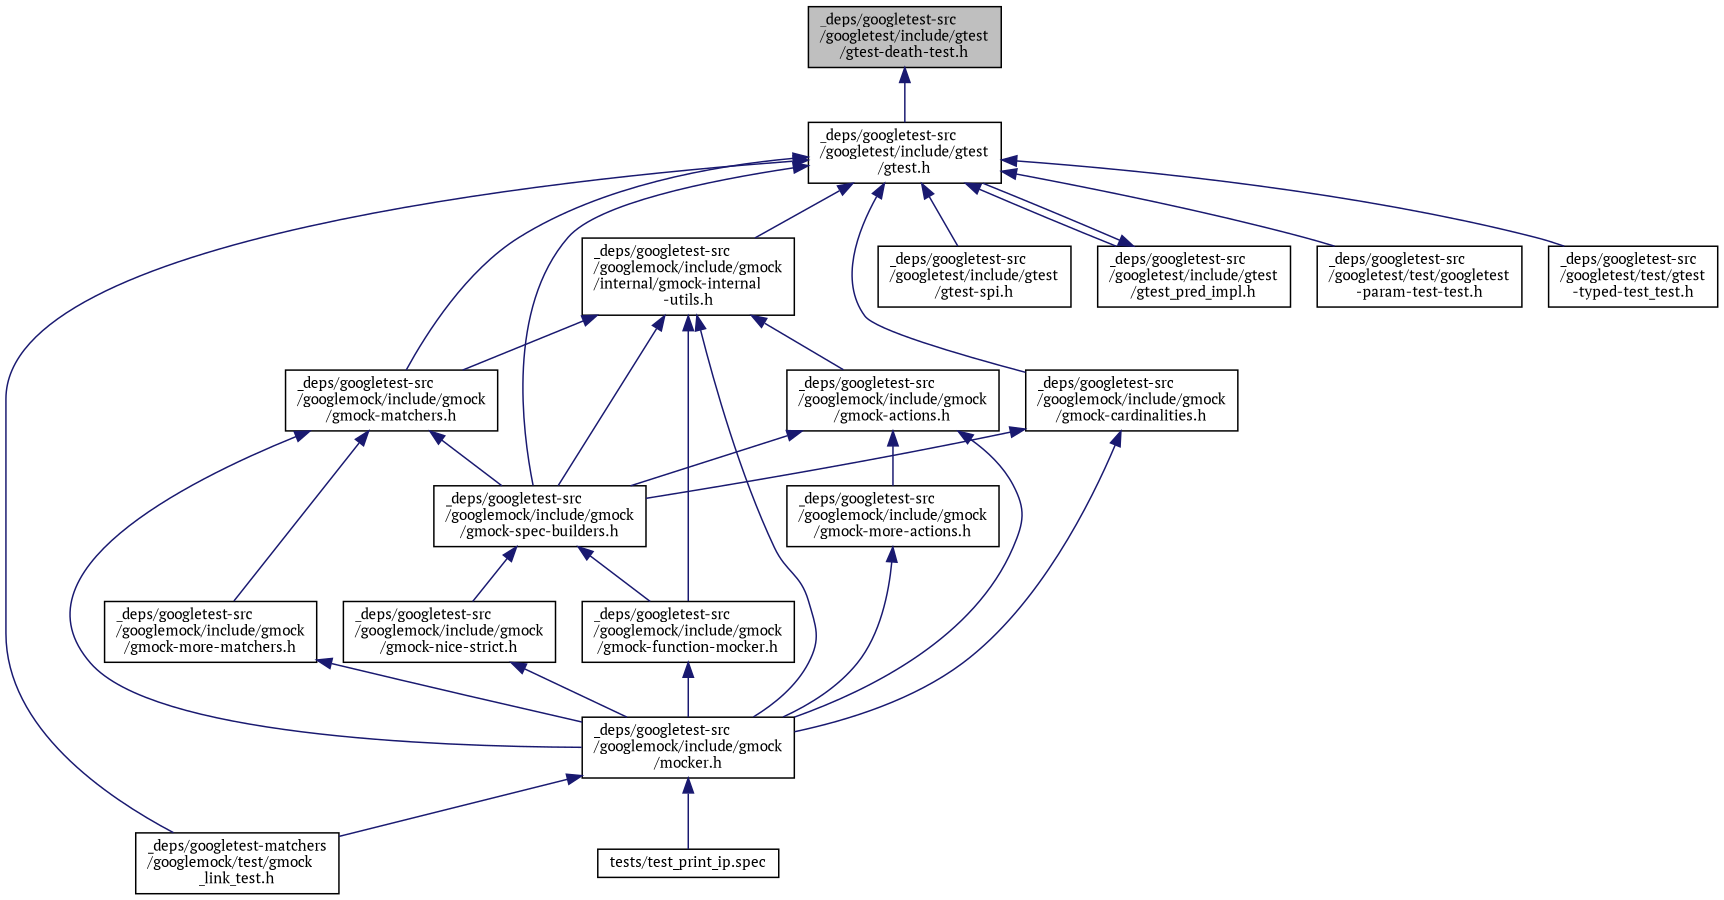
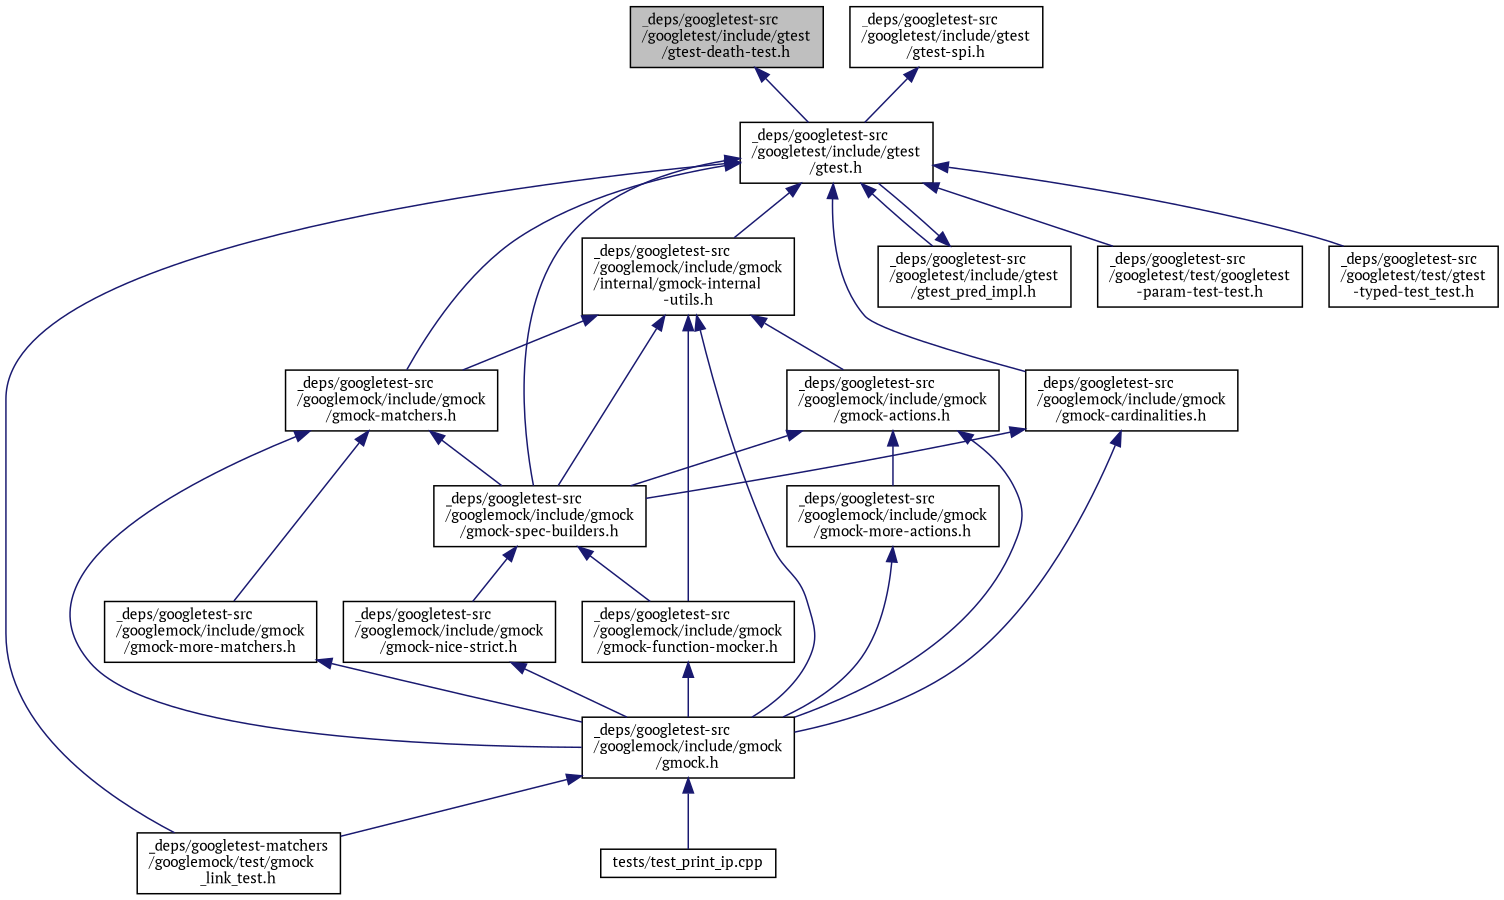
edge "_deps/googletest-src /googletest/include/gtest /gtest-spi.h" -> "_deps/googletest-src /googletest/include/gtest /gtest.h": reversed
node "_deps/googletest-src /googlemock/include/gmock /mocker.h": label "_deps/googletest-src /googlemock/include/gmock /mocker.h" -> "_deps/googletest-src /googlemock/include/gmock /gmock.h"
node "tests/test_print_ip.spec": label "tests/test_print_ip.spec" -> "tests/test_print_ip.cpp"
